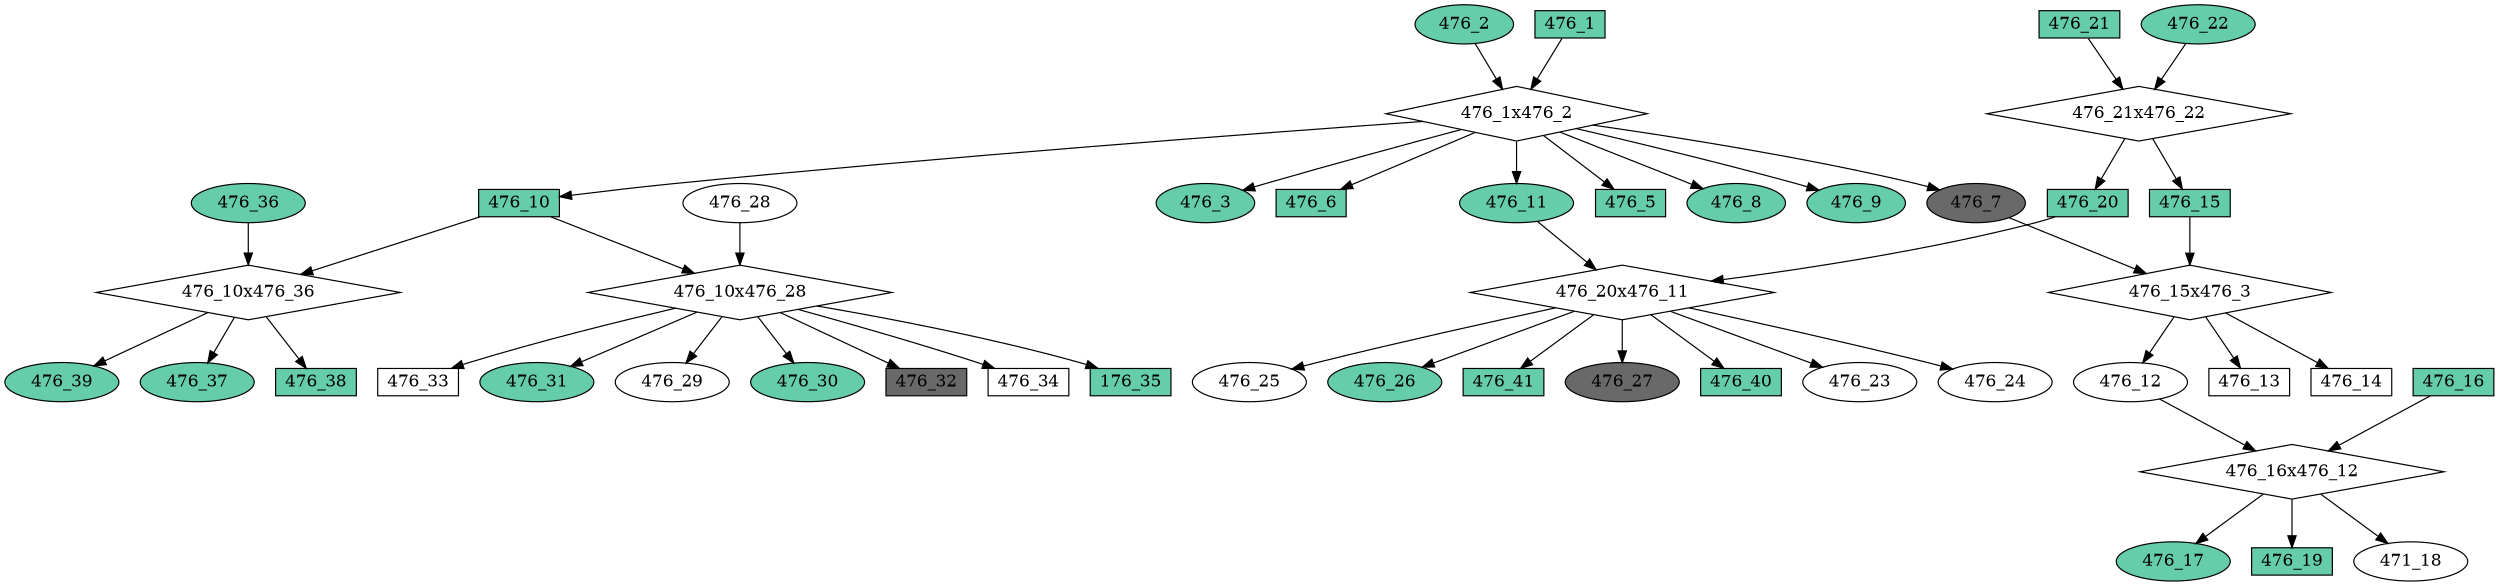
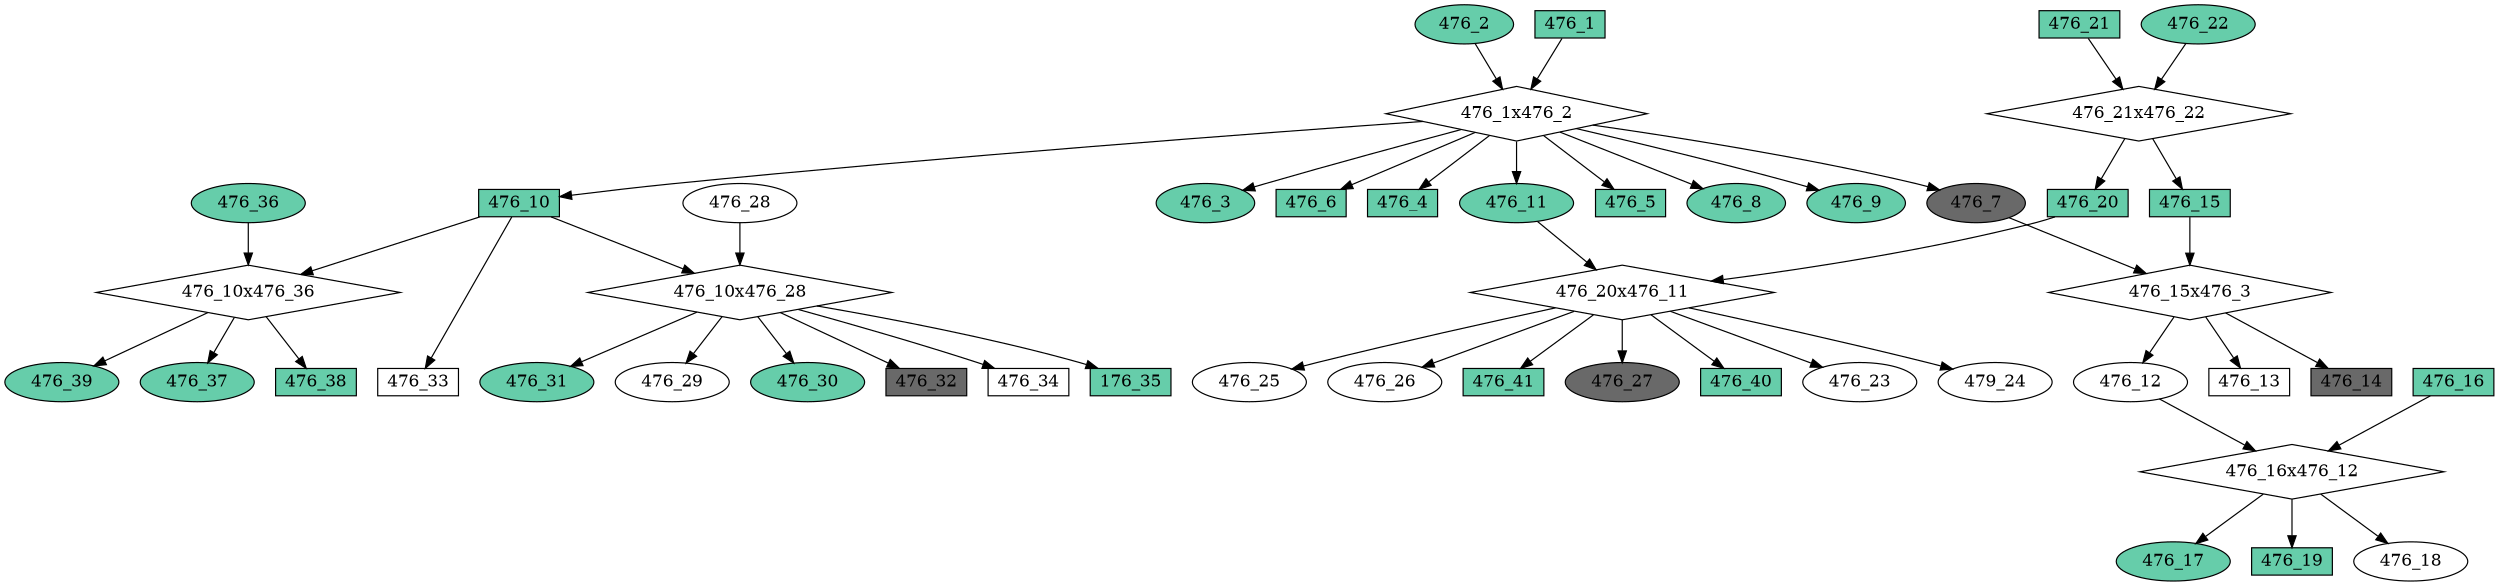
node "476_4": added
edge "476_10x476_28" -> "476_33": now "476_10" -> "476_33"
node "476_26": fillcolor aquamarine3 -> white
node "476_24": label "476_24" -> "479_24"
node "476_14": fillcolor white -> dimgrey
node "471_18": label "471_18" -> "476_18"
